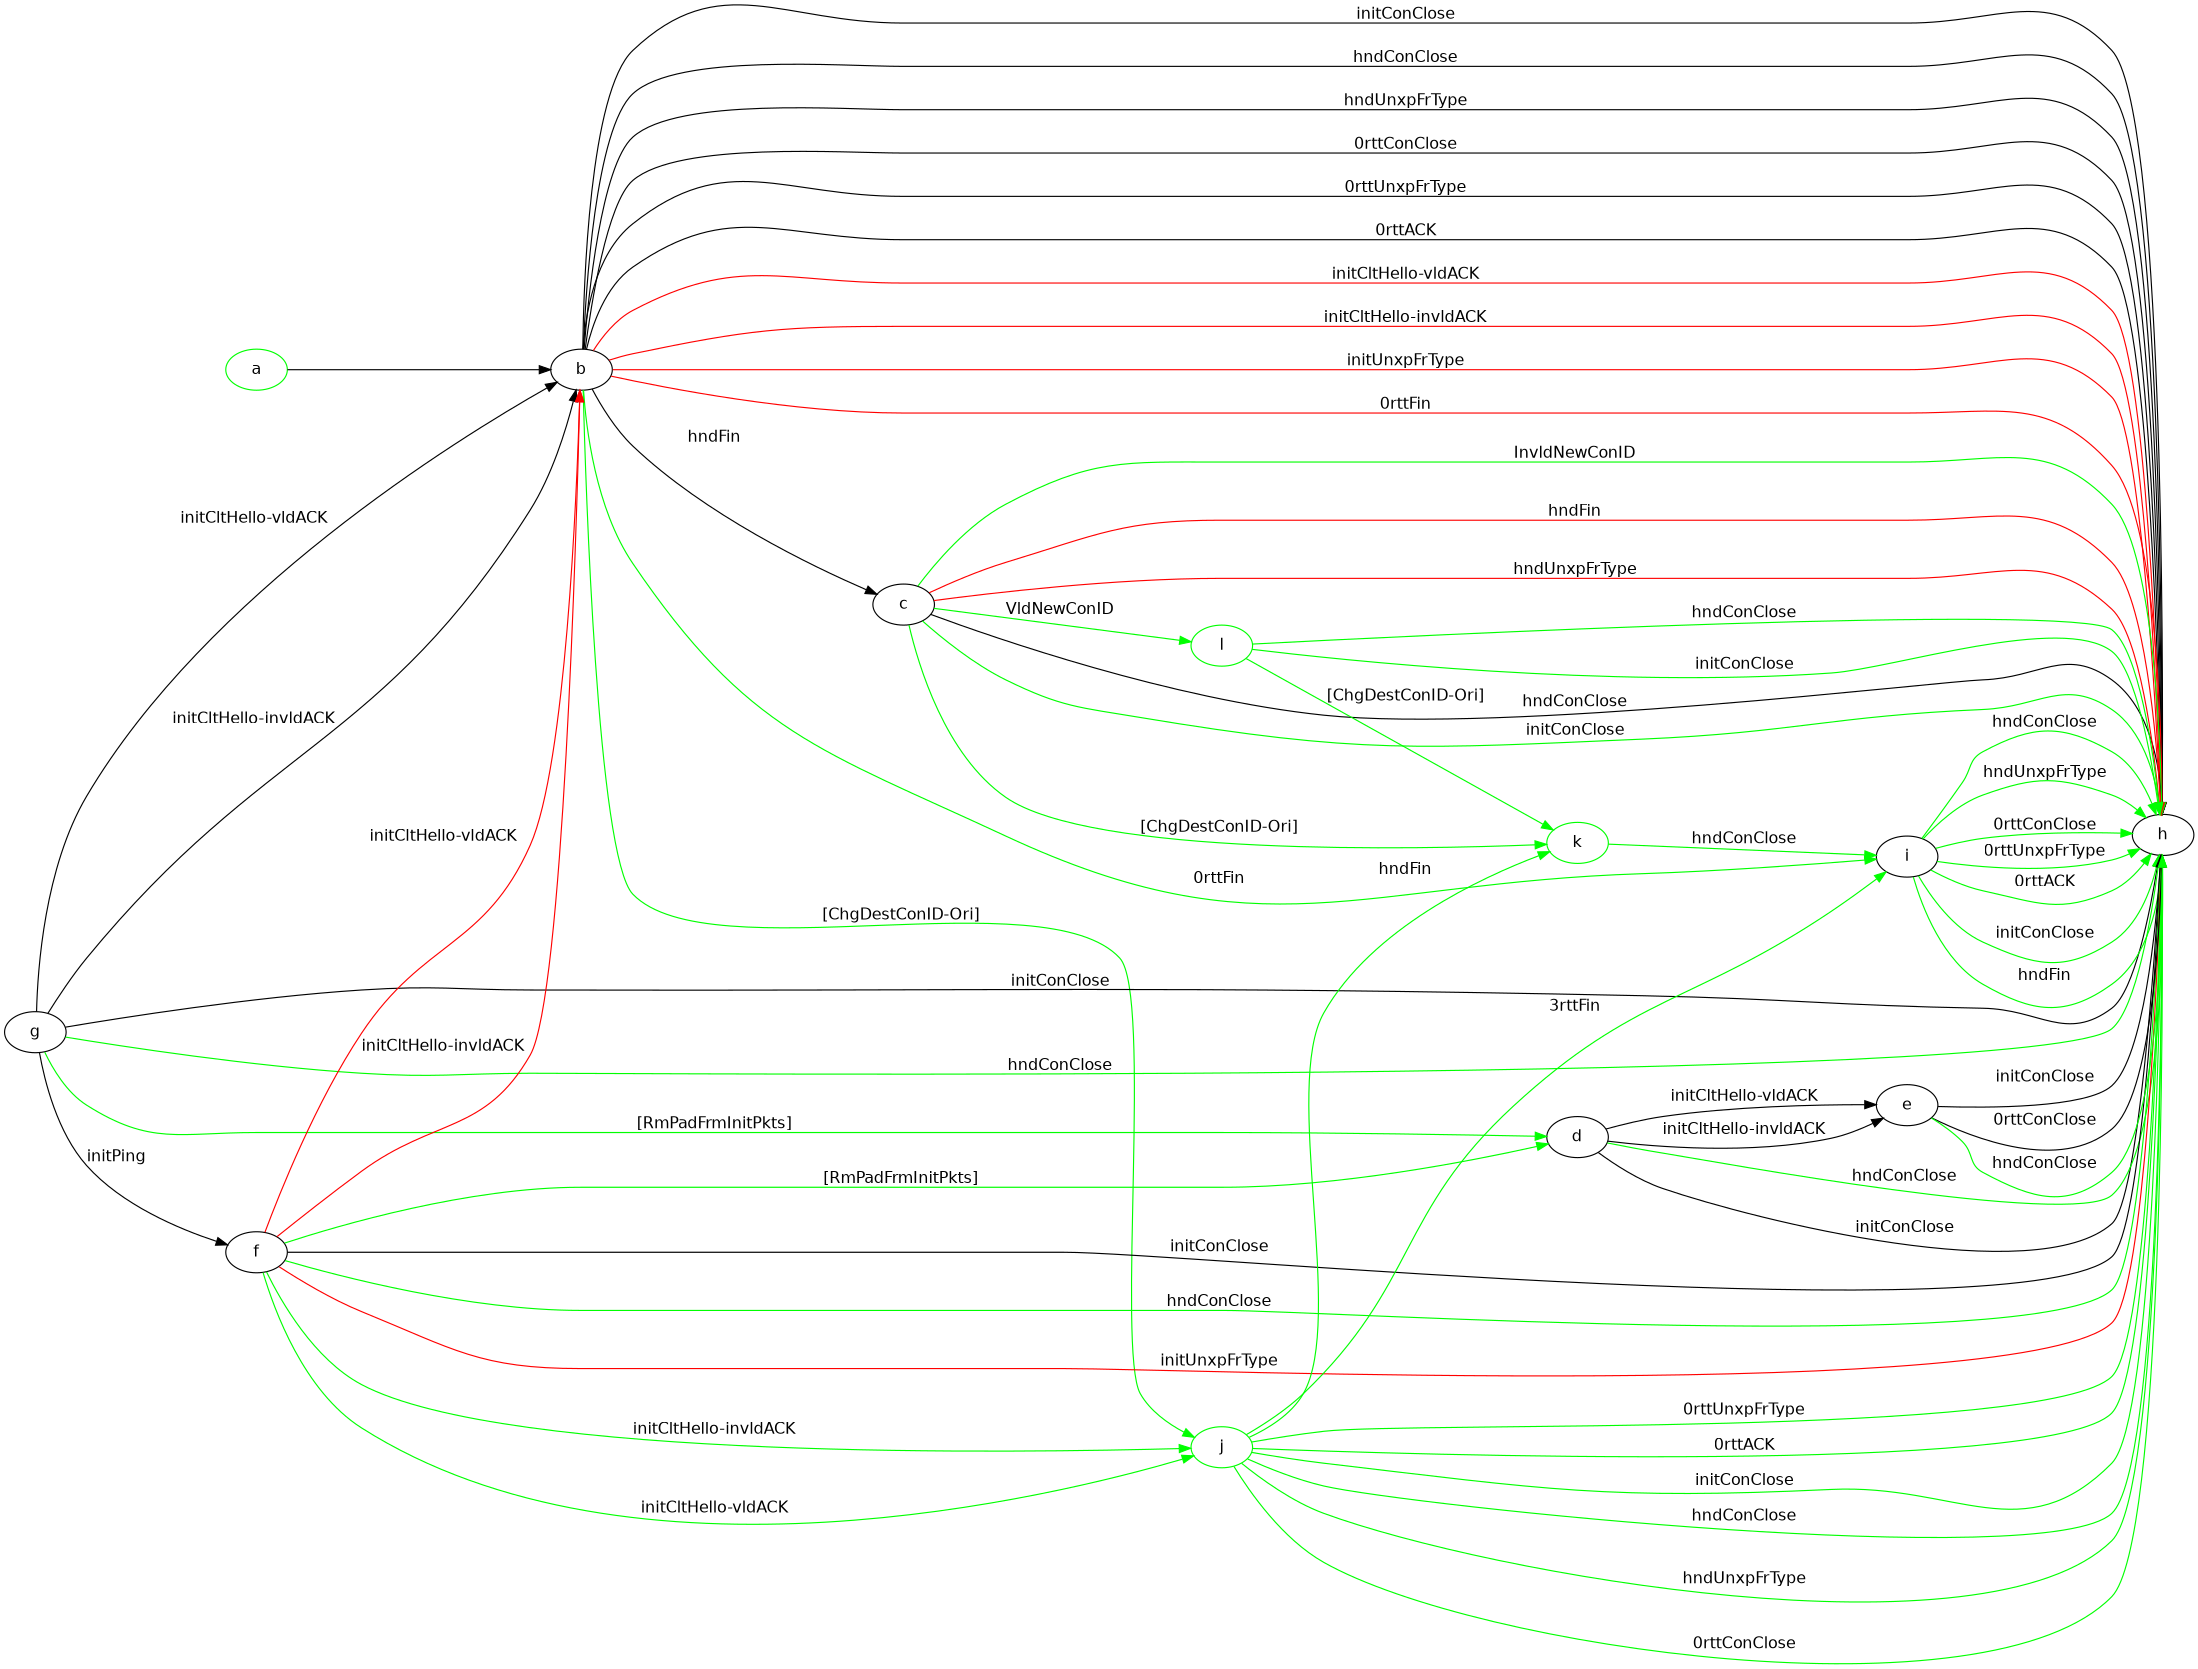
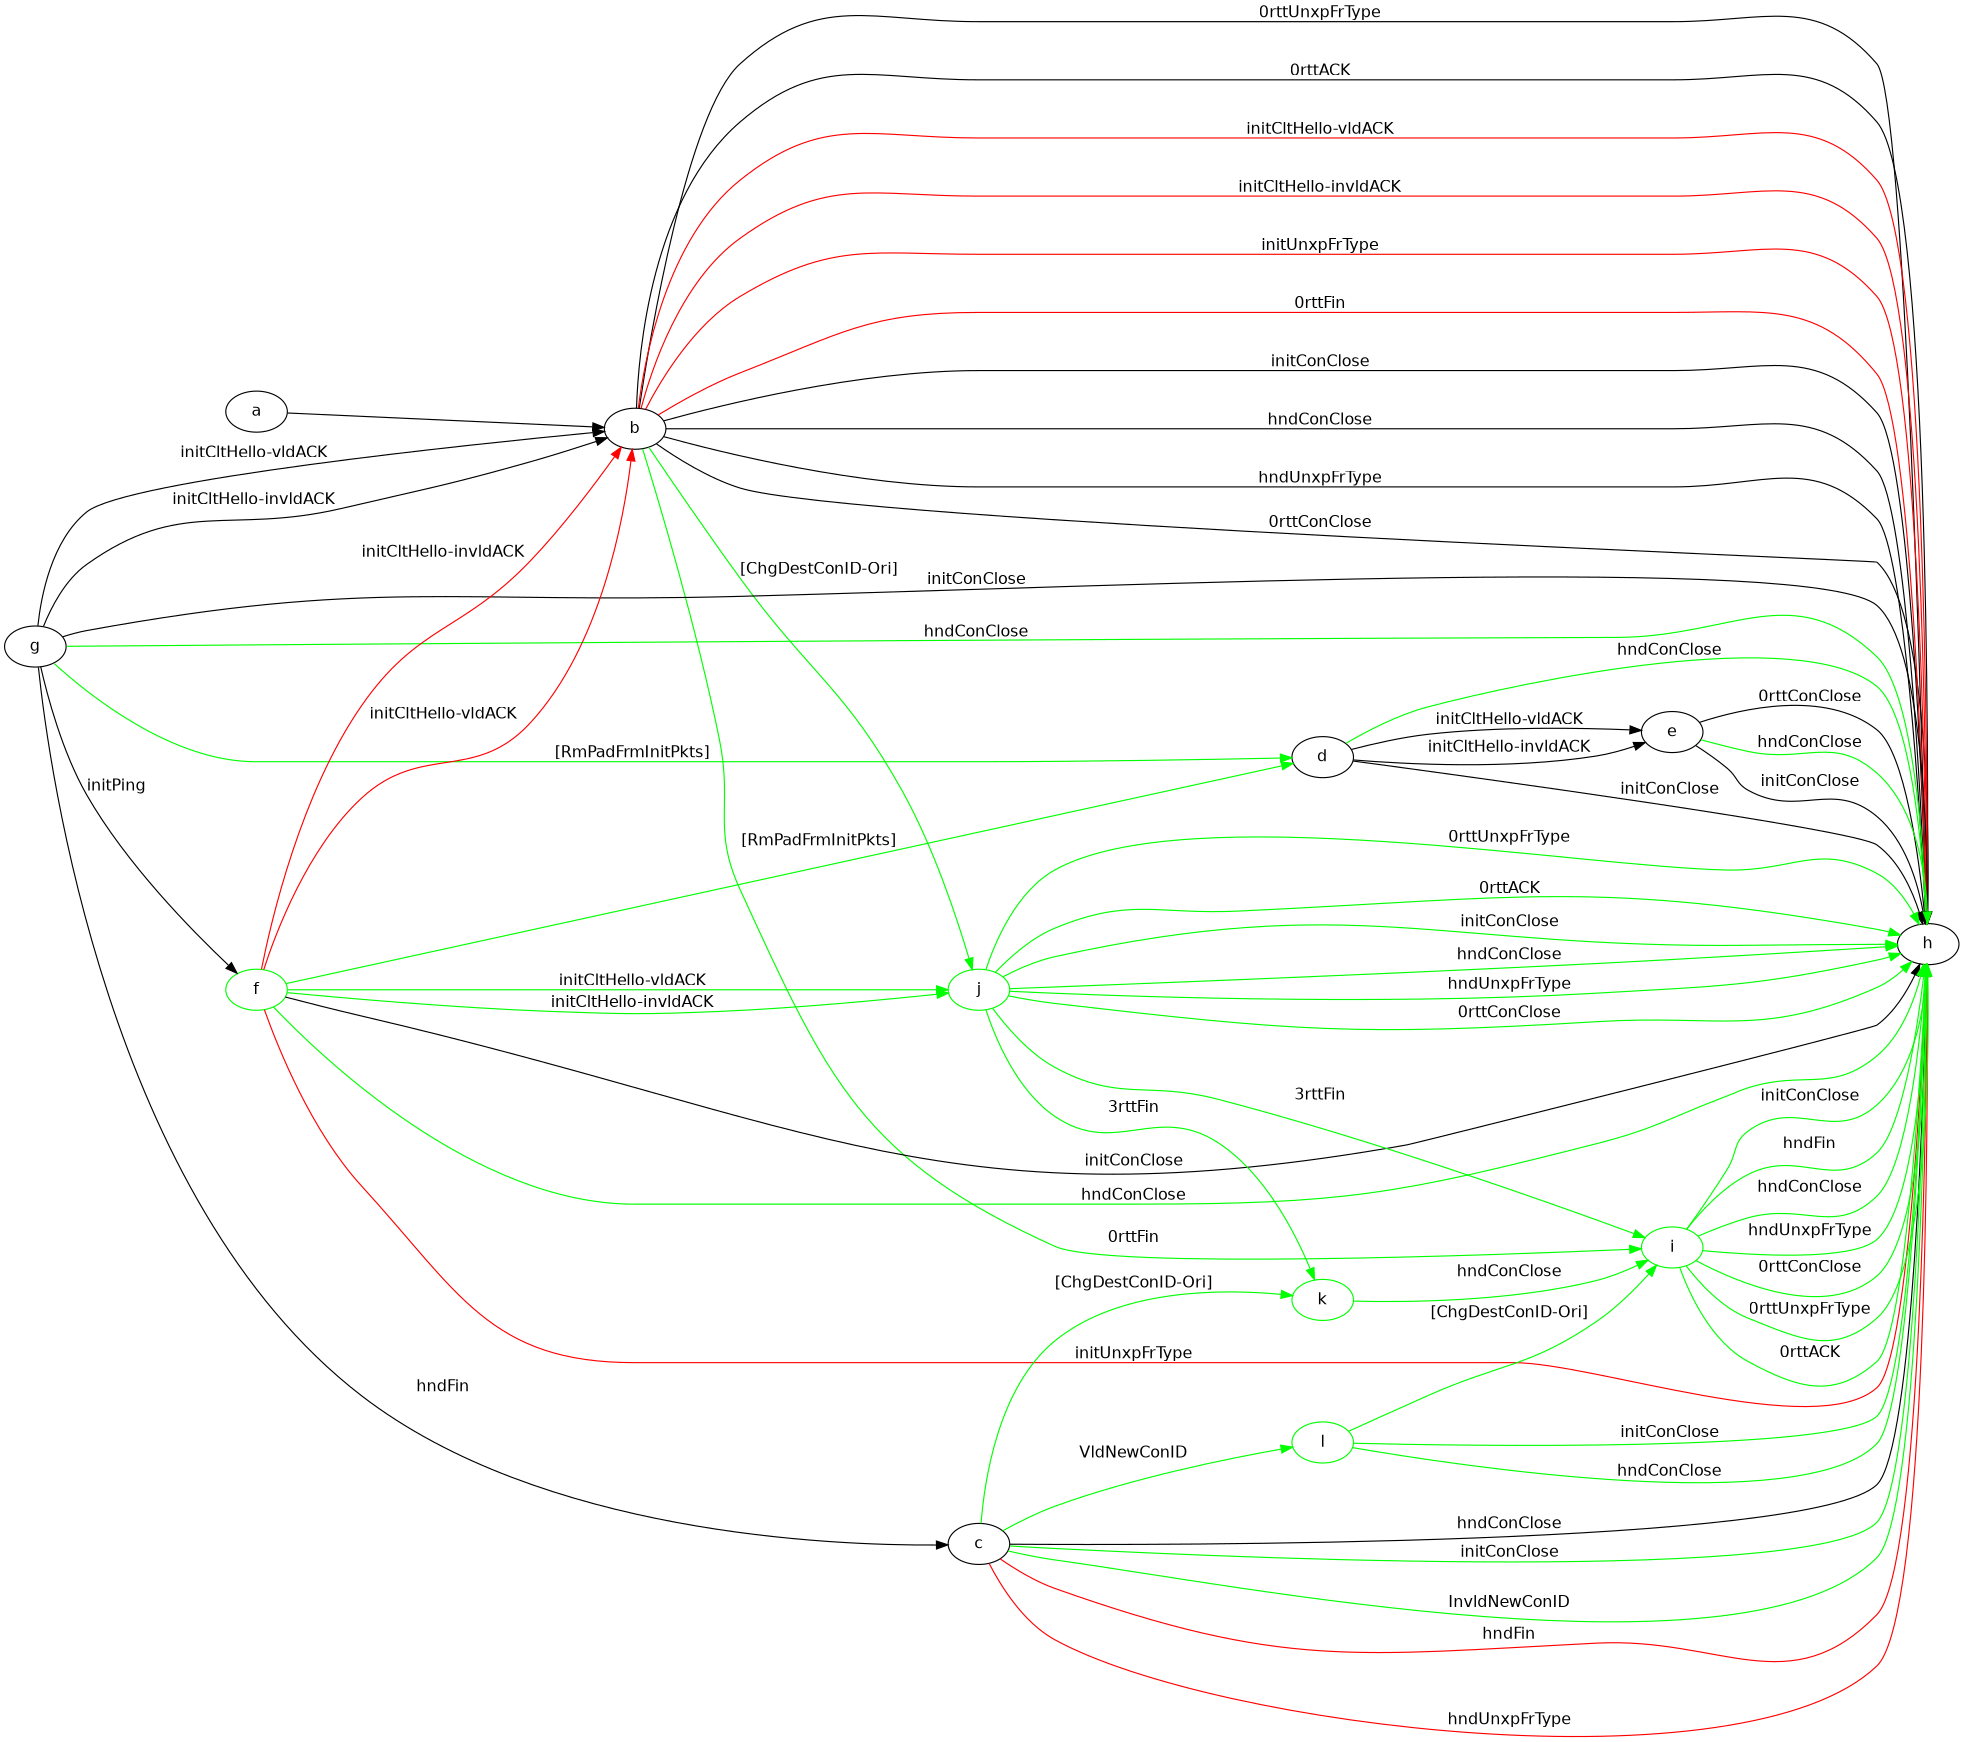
node "a": color green -> black
edge "b" -> "c": now "g" -> "c"
edge "l" -> "k": now "l" -> "i"
node "i": color black -> green
edge "j" -> "k": label "hndFin " -> "3rttFin "
node "f": color black -> green
